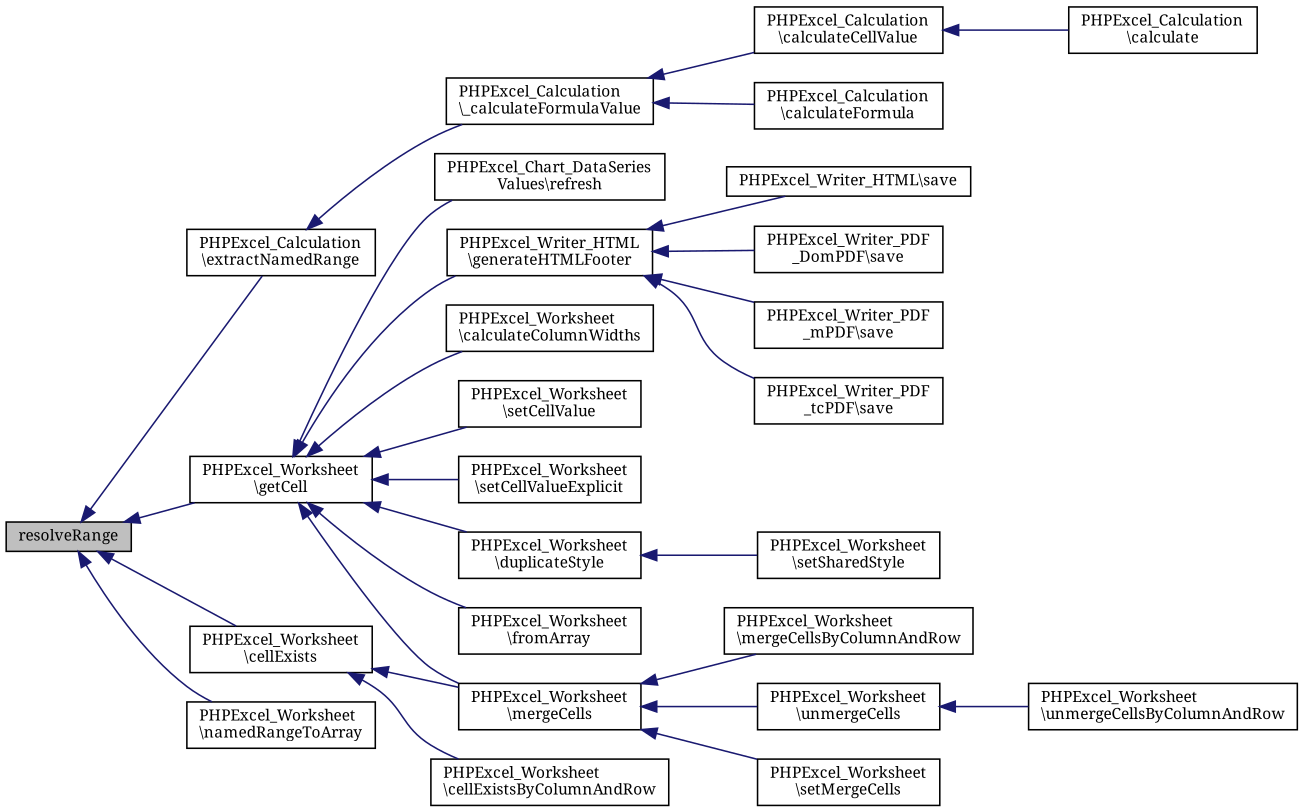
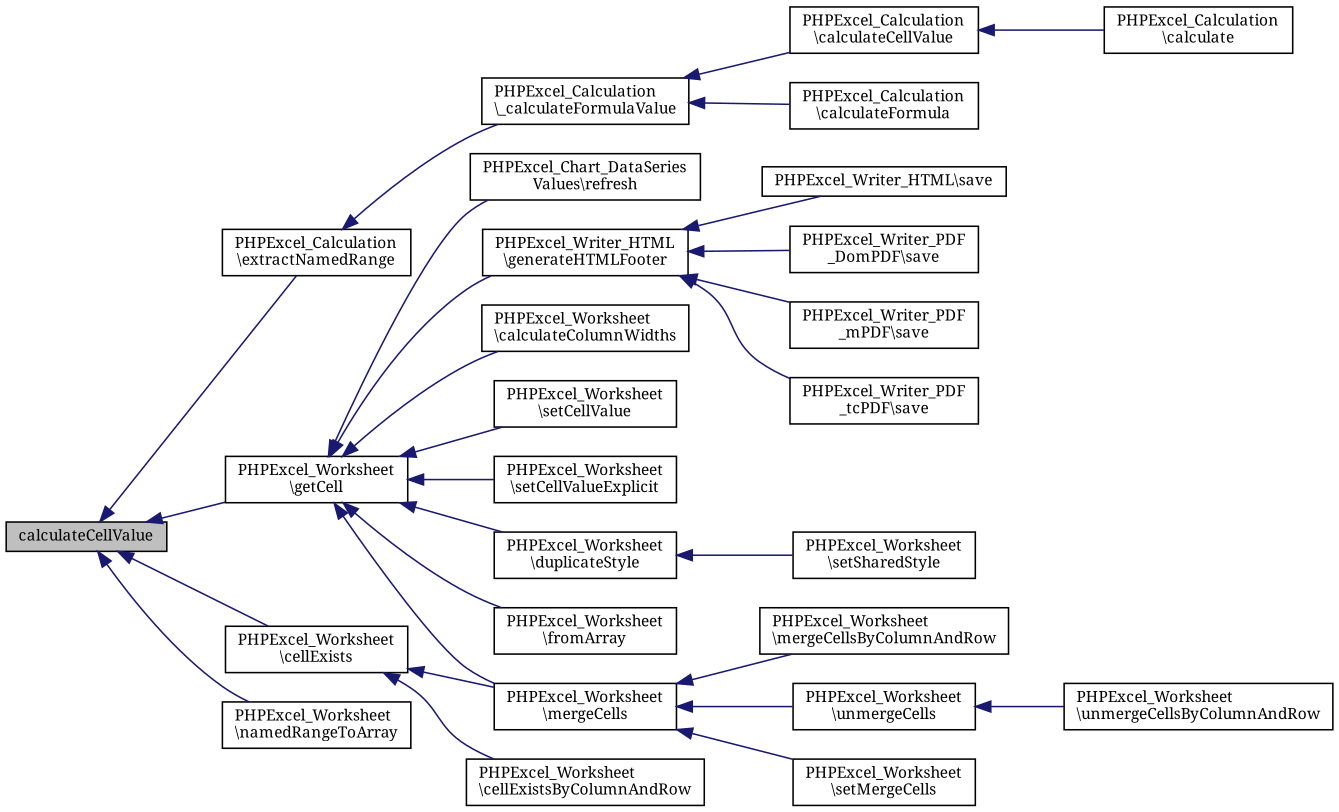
node "resolveRange": label "resolveRange" -> "calculateCellValue"
